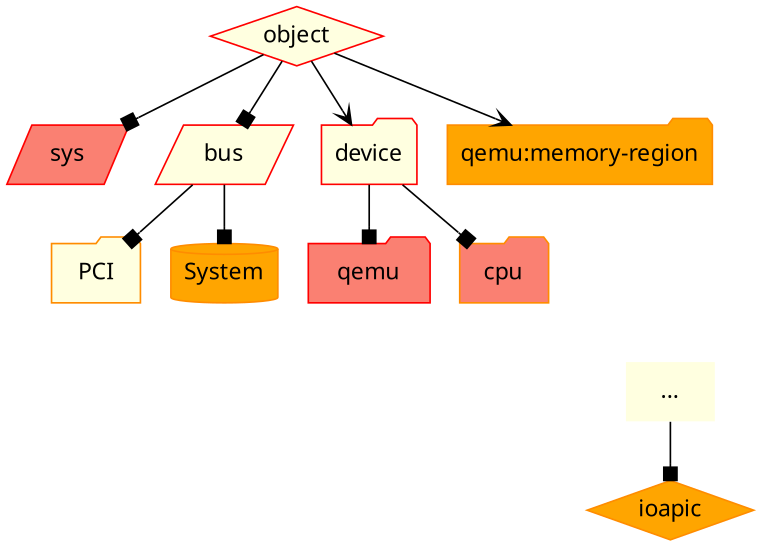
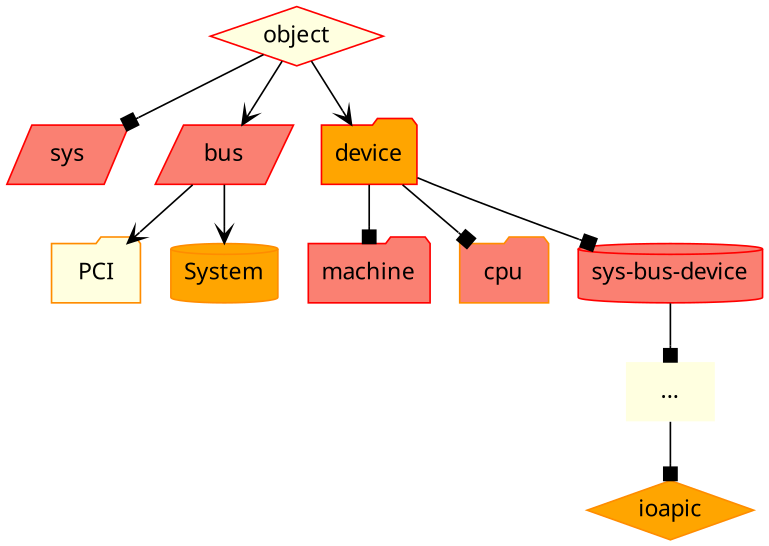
edge "object" -> "bus": arrowhead box -> vee
node "bus": fillcolor lightyellow -> salmon
node "device": fillcolor lightyellow -> orange
node "qemu:memory-region": removed
edge "bus" -> "System": arrowhead box -> vee
edge "bus" -> "PCI": arrowhead box -> vee
node "qemu": label "qemu" -> "machine"
node "sys-bus-device": added
